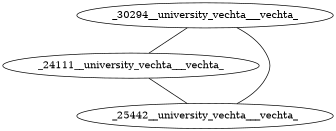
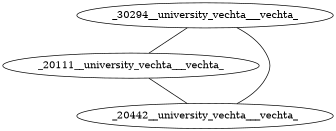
node "_24111__university_vechta___vechta_": label "_24111__university_vechta___vechta_" -> "_20111__university_vechta___vechta_"
node "_25442__university_vechta___vechta_": label "_25442__university_vechta___vechta_" -> "_20442__university_vechta___vechta_"
